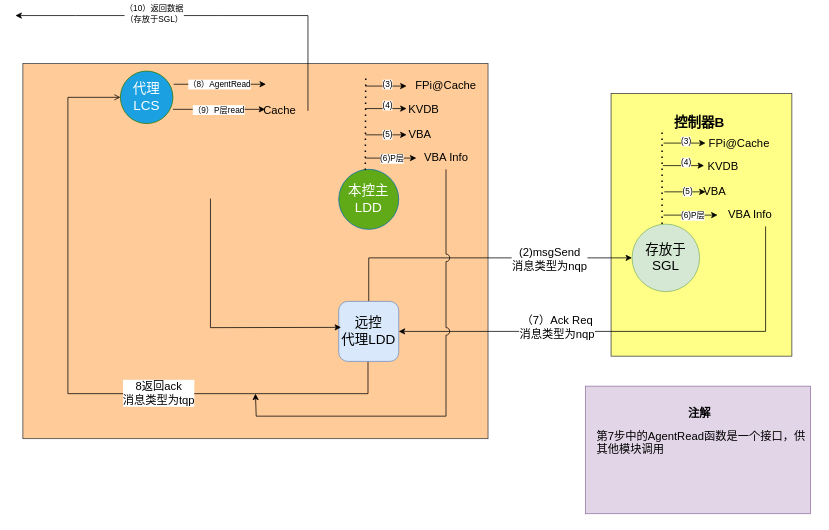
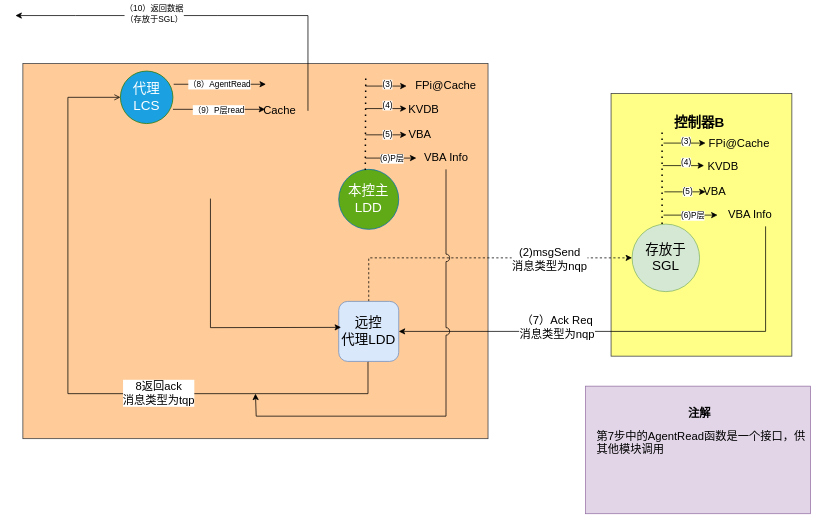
edge "远控 代理LDD" -> "存放于SGL": style solid -> dashed
